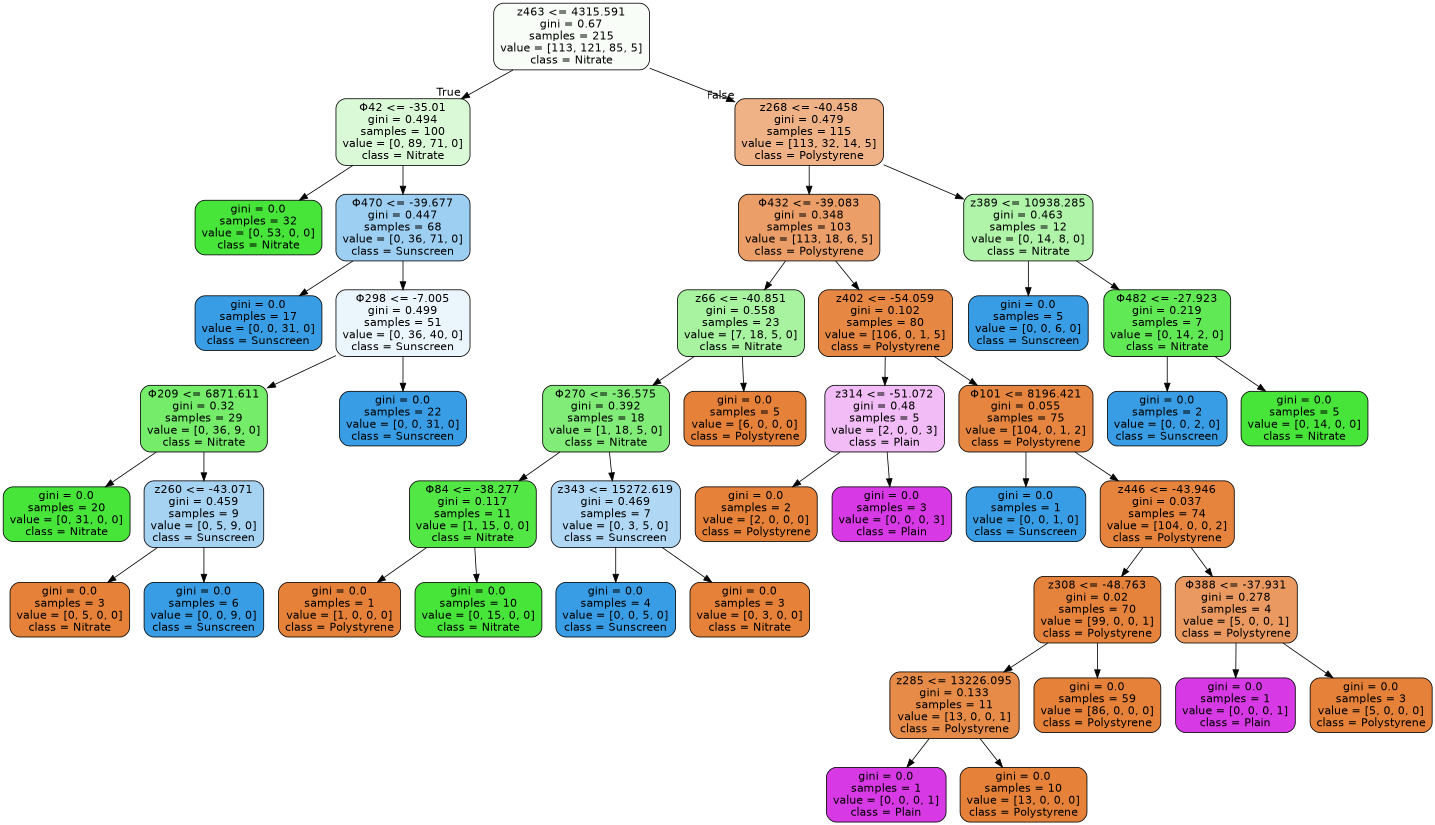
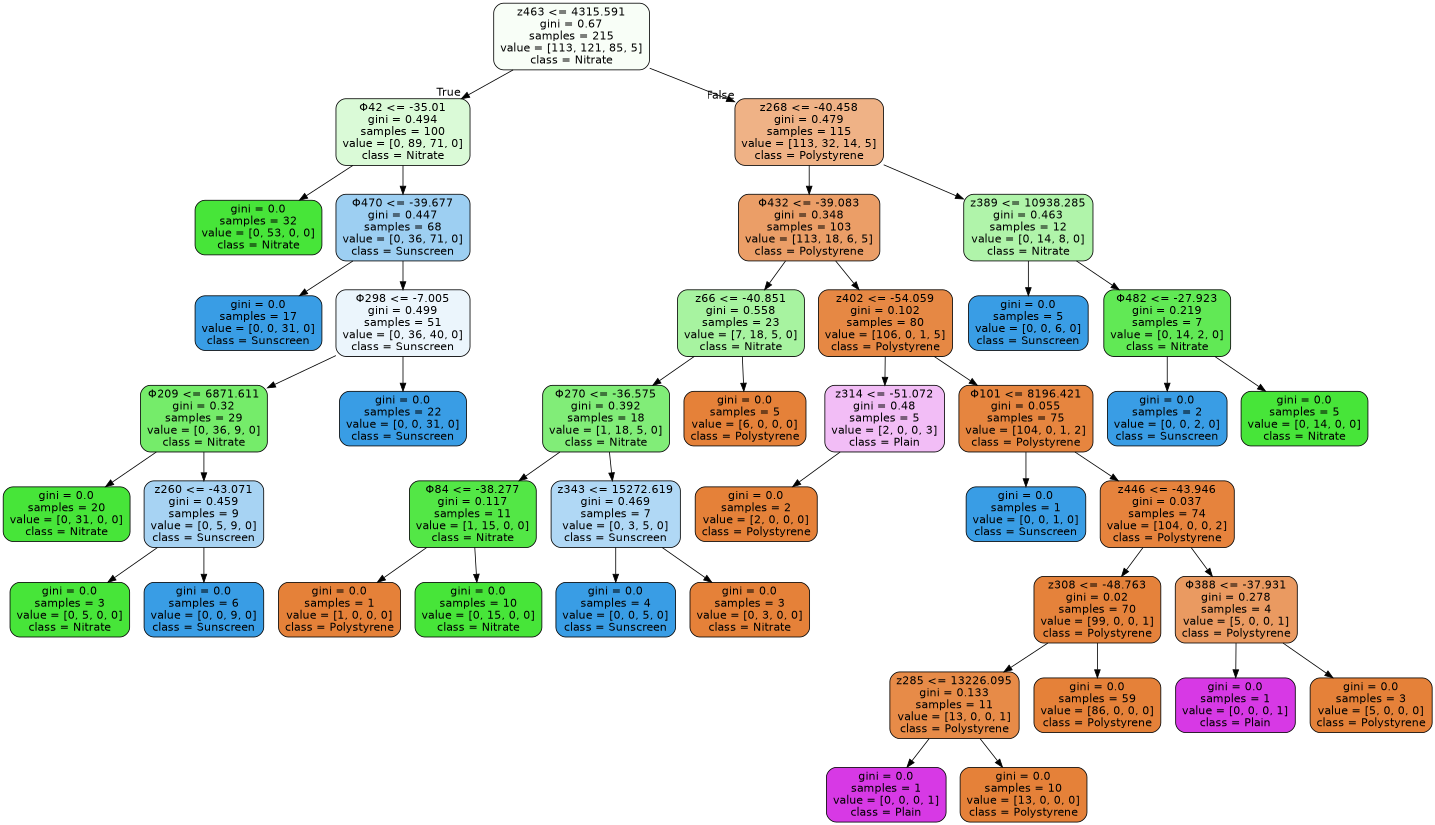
node "gini = 0.0 samples = 3 value = [0, 0, 0, 3] class = Plain": removed
node "gini = 0.0 samples = 3 value = [0, 5, 0, 0] class = Nitrate": fillcolor #e58139 -> #47e539
